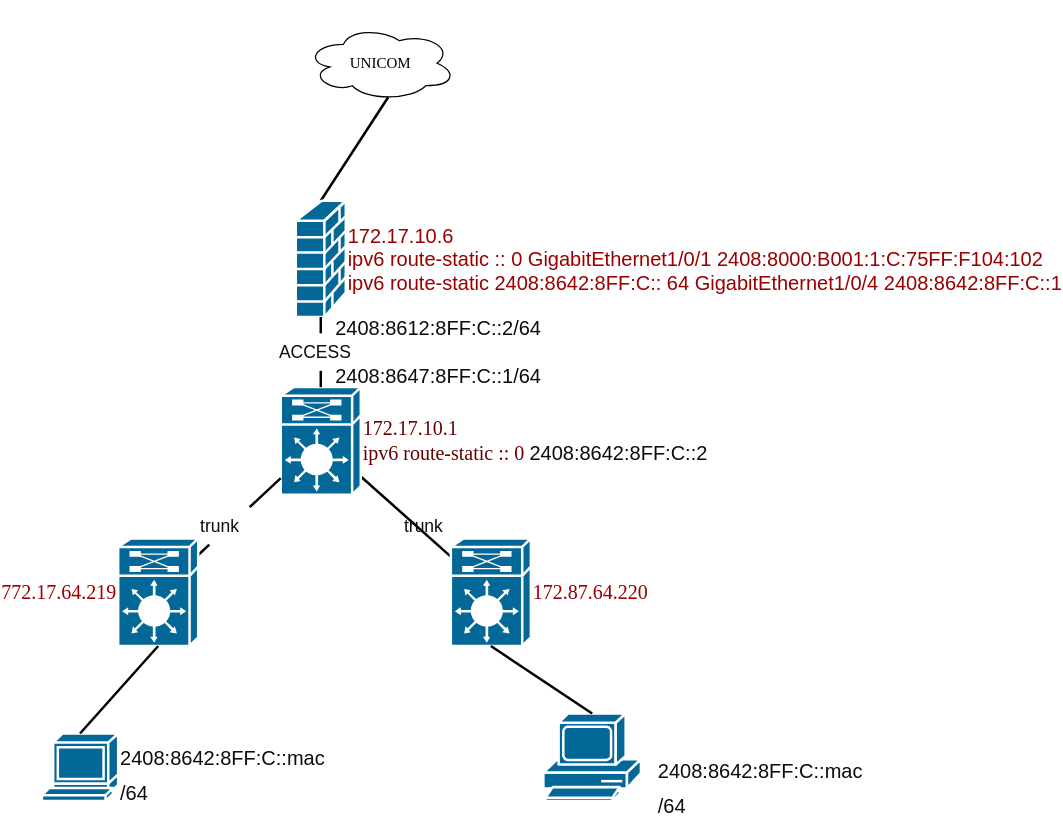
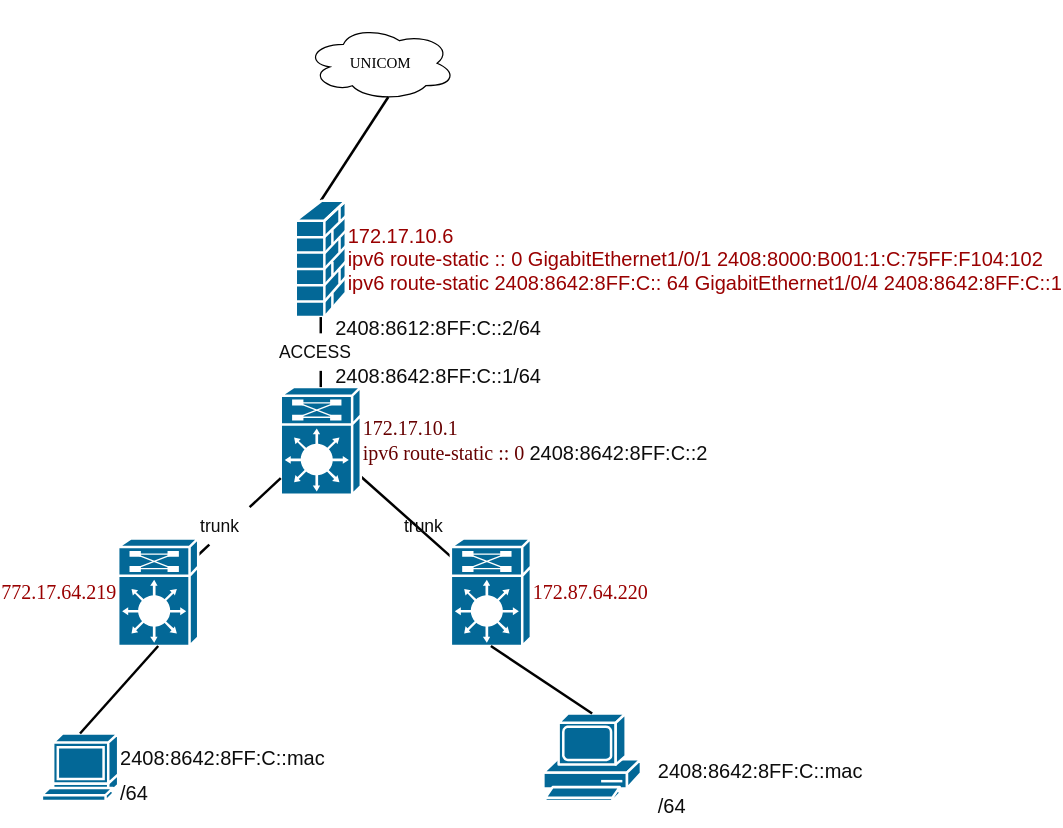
node "2408:8647:8FF:C::1/64": label "2408:8647:8FF:C::1/64" -> "2408:8642:8FF:C::1/64"
